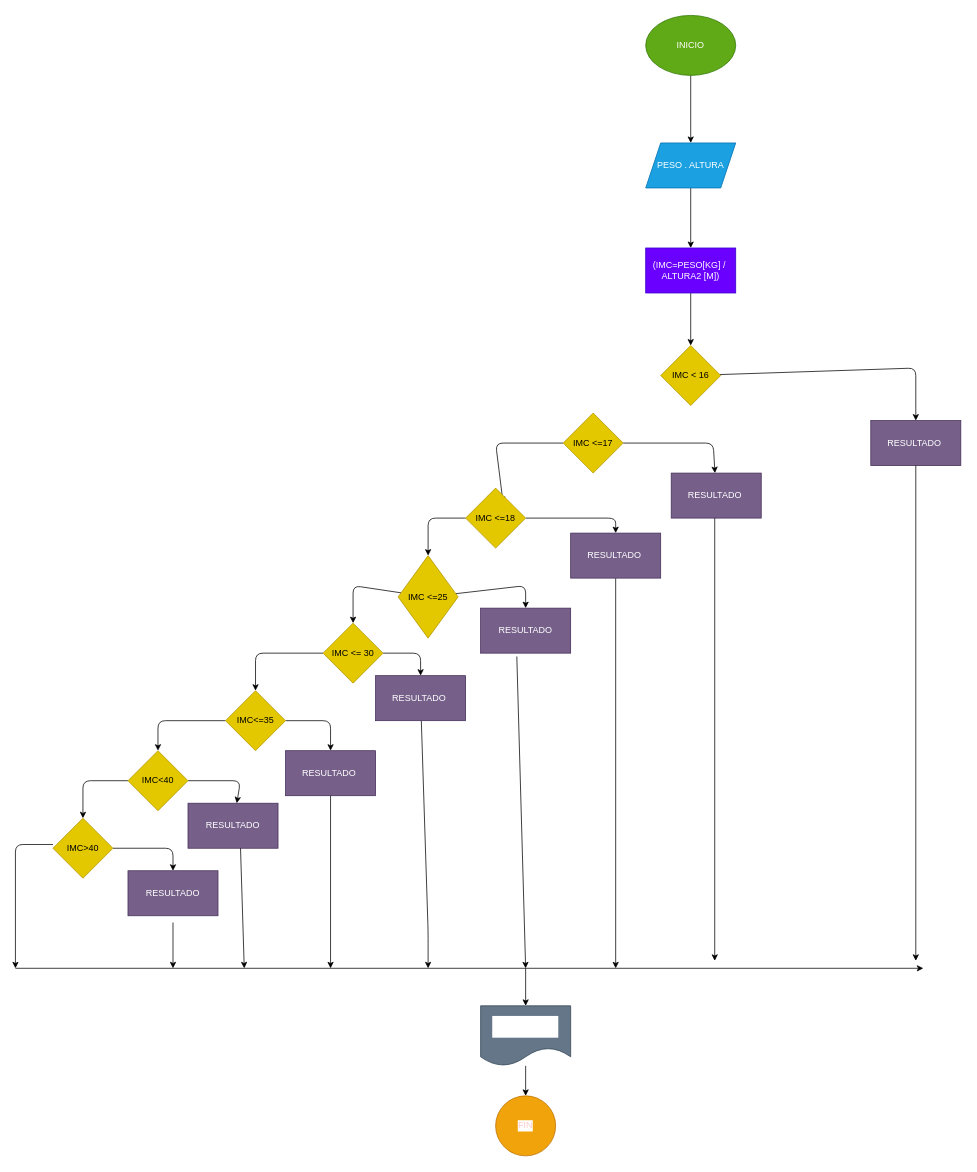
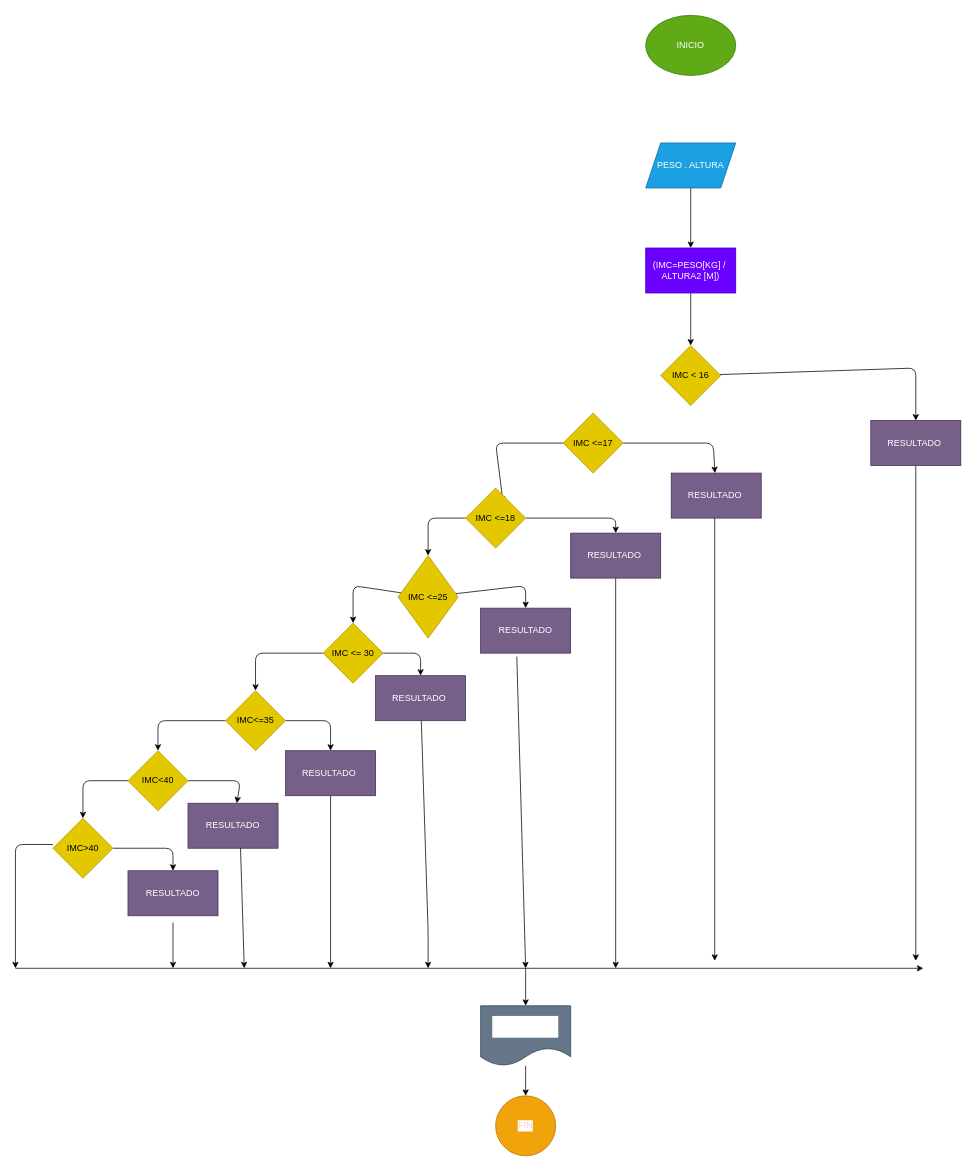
edge "INICIO" -> "PESO . ALTURA": removed
